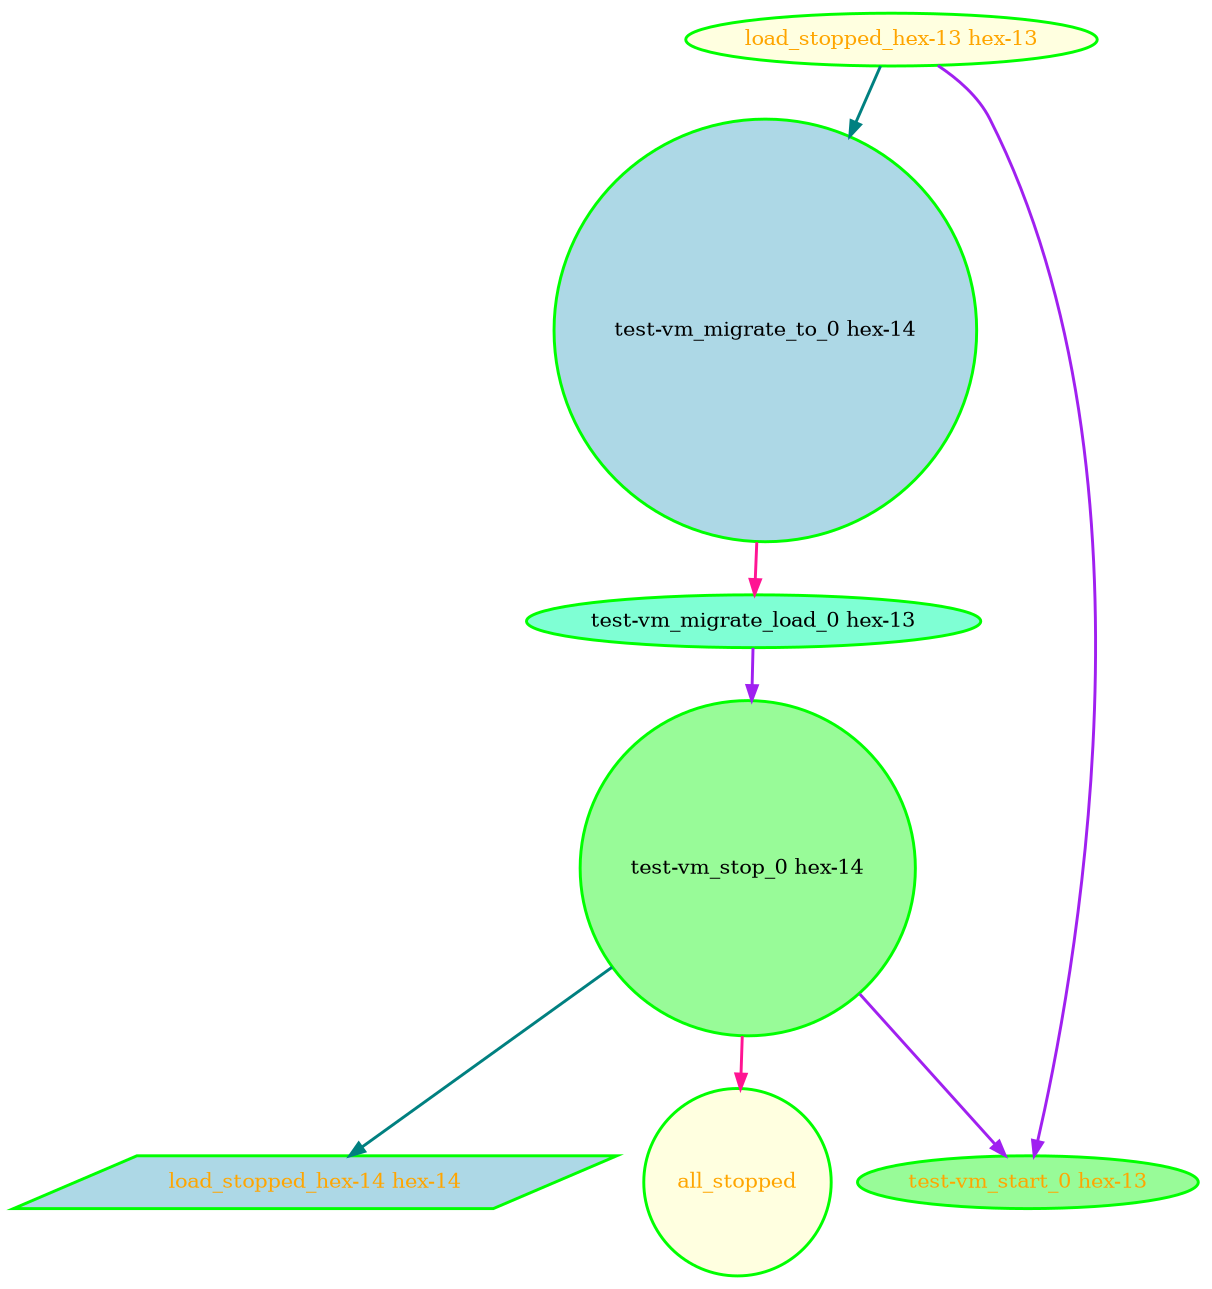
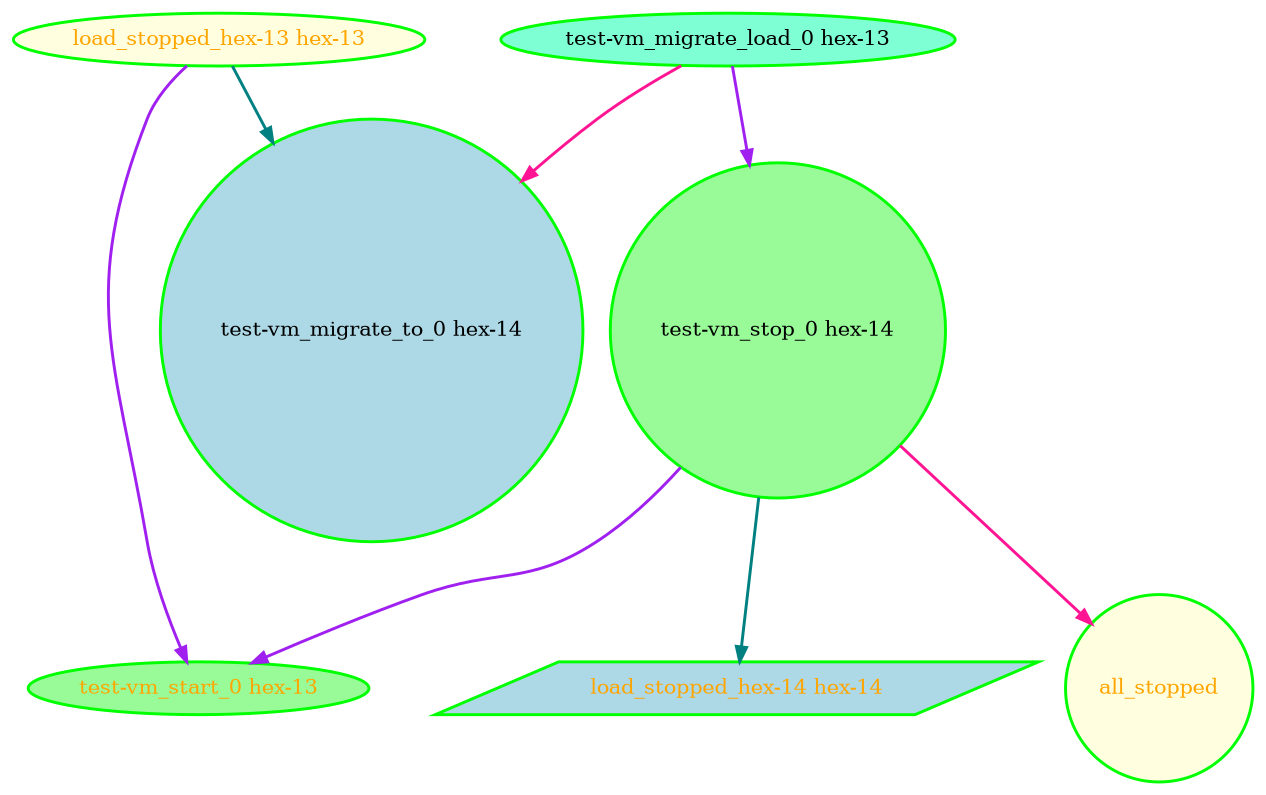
edge "test-vm_migrate_to_0 hex-14" -> "test-vm_migrate_load_0 hex-13": reversed
